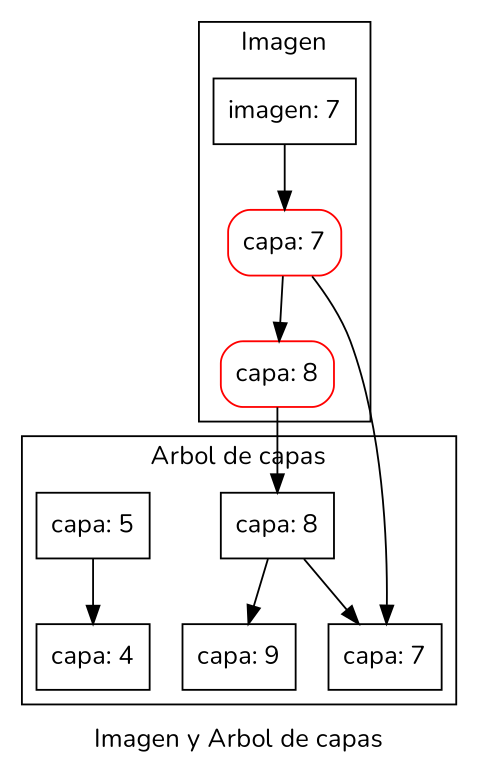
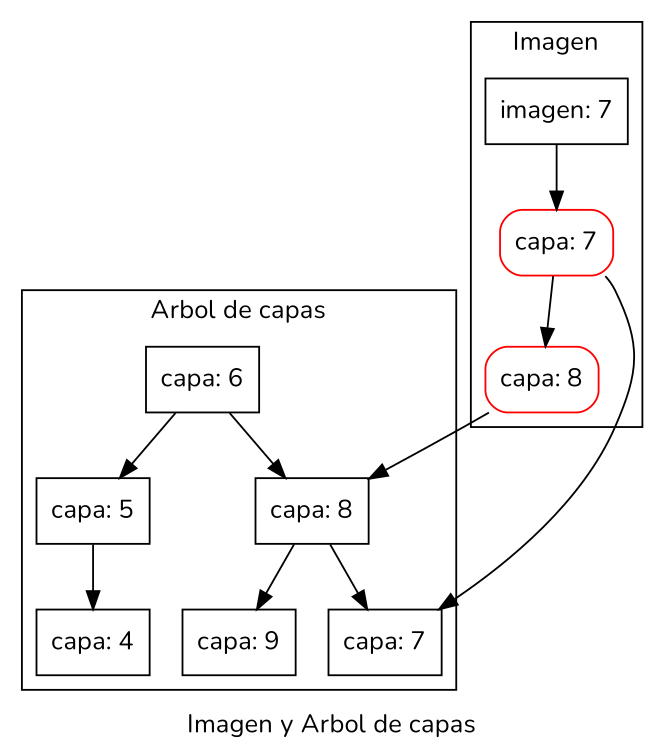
node "capa: 6": added
